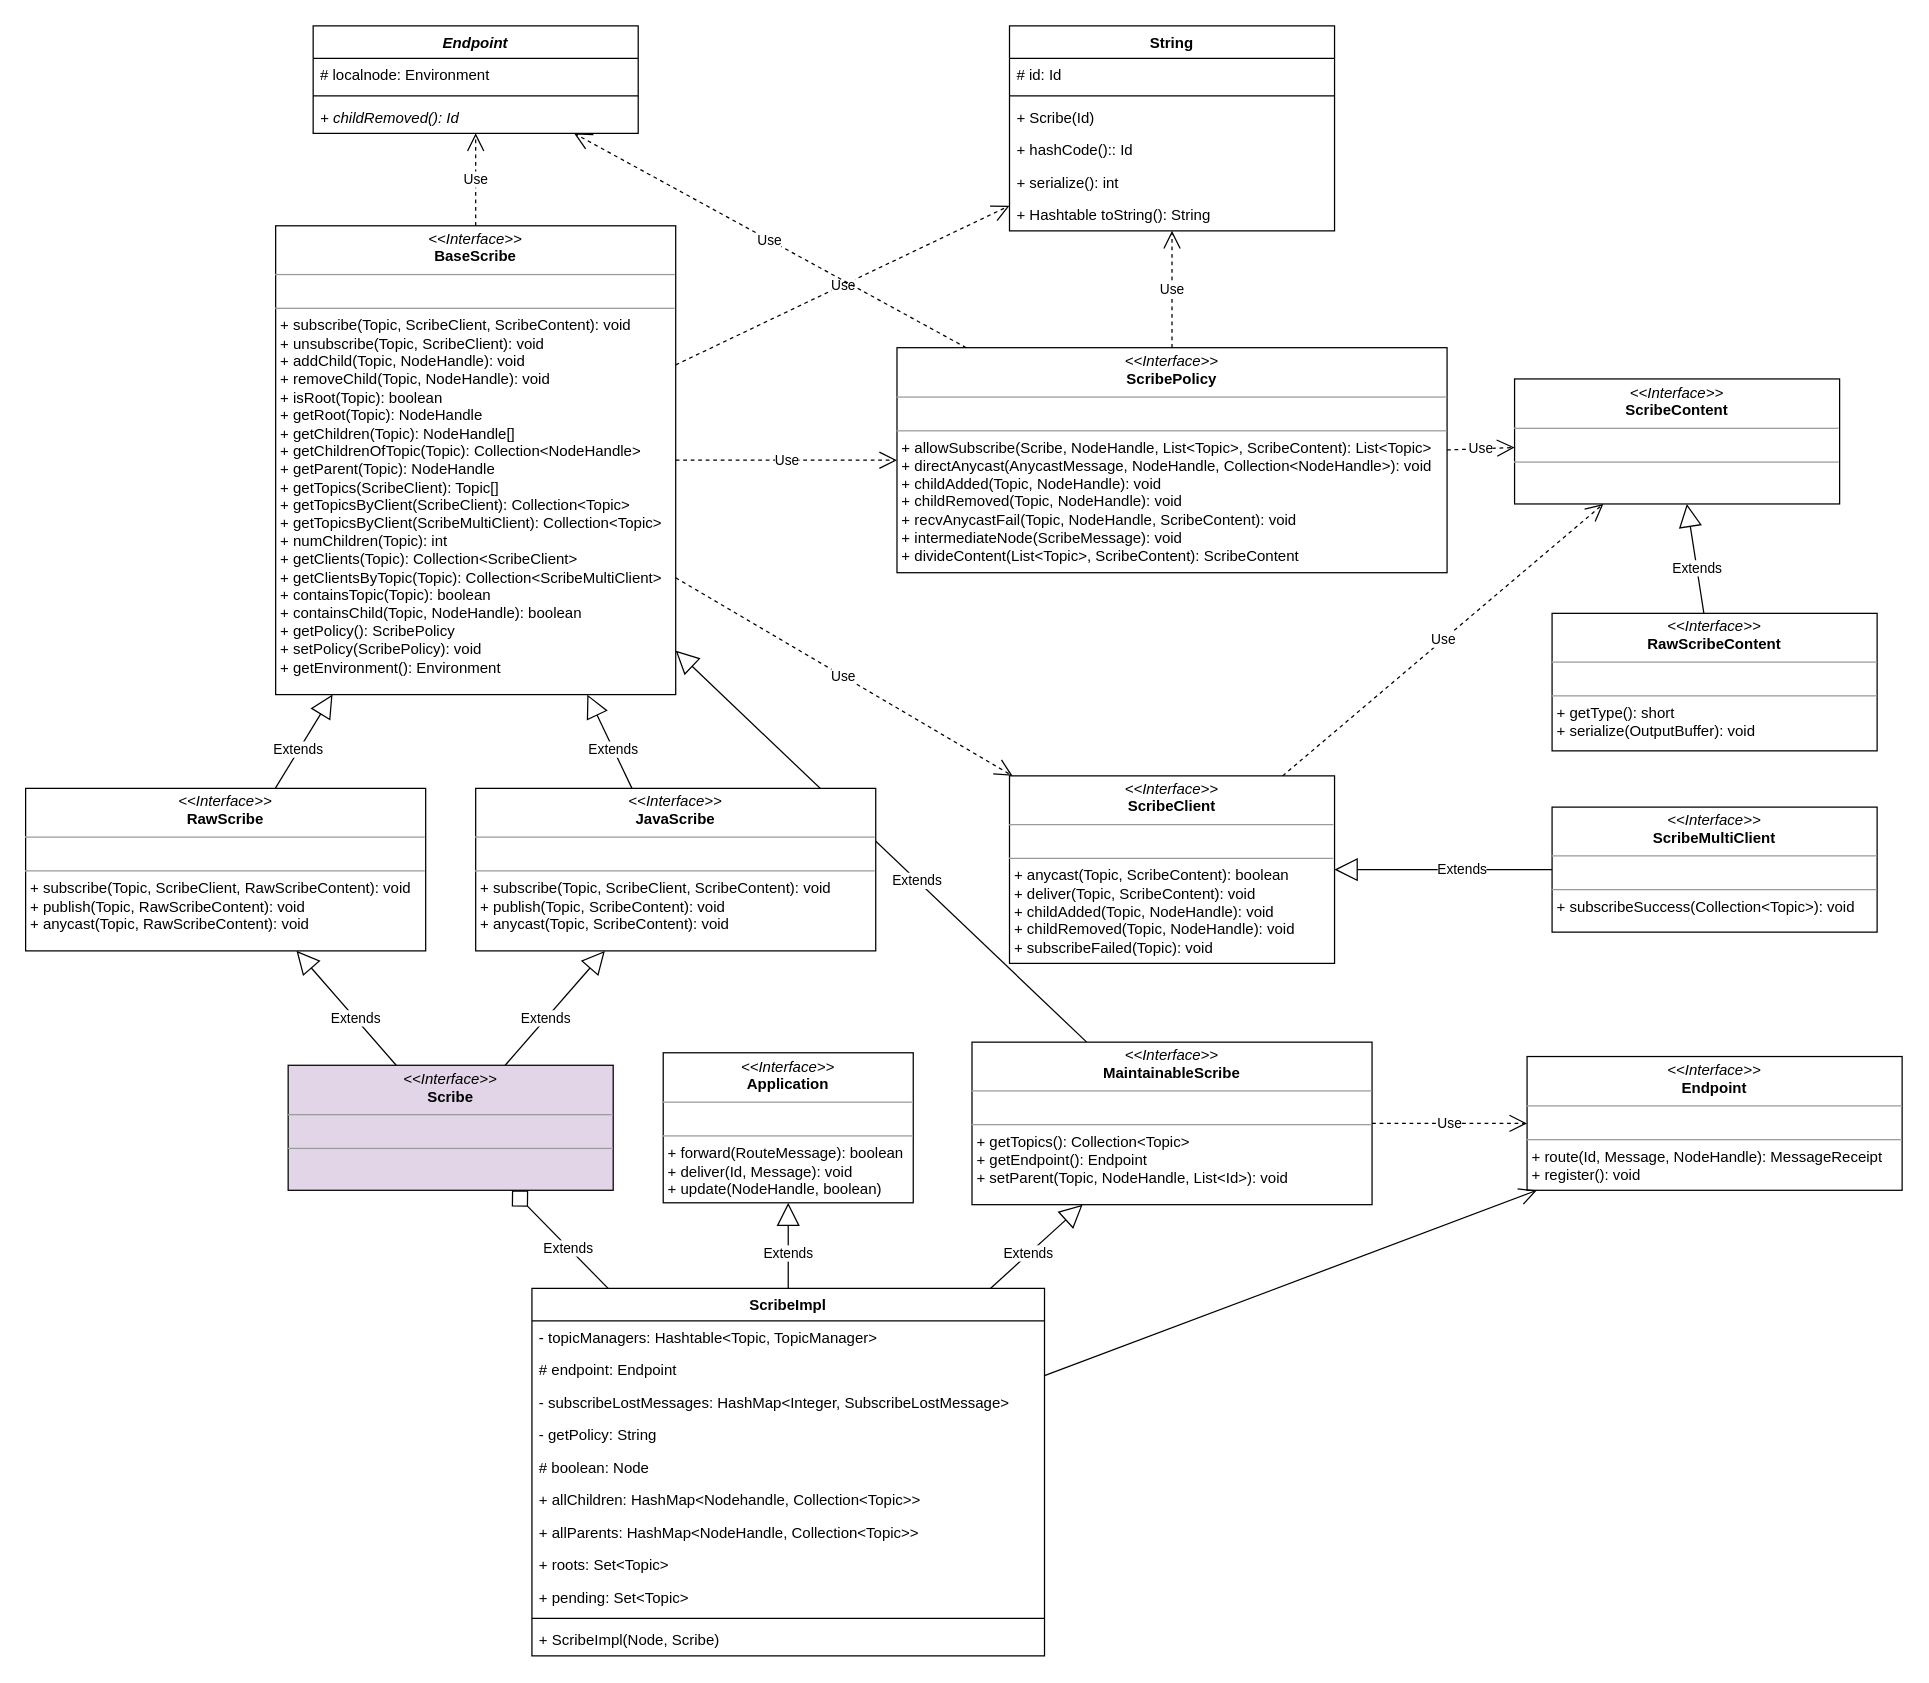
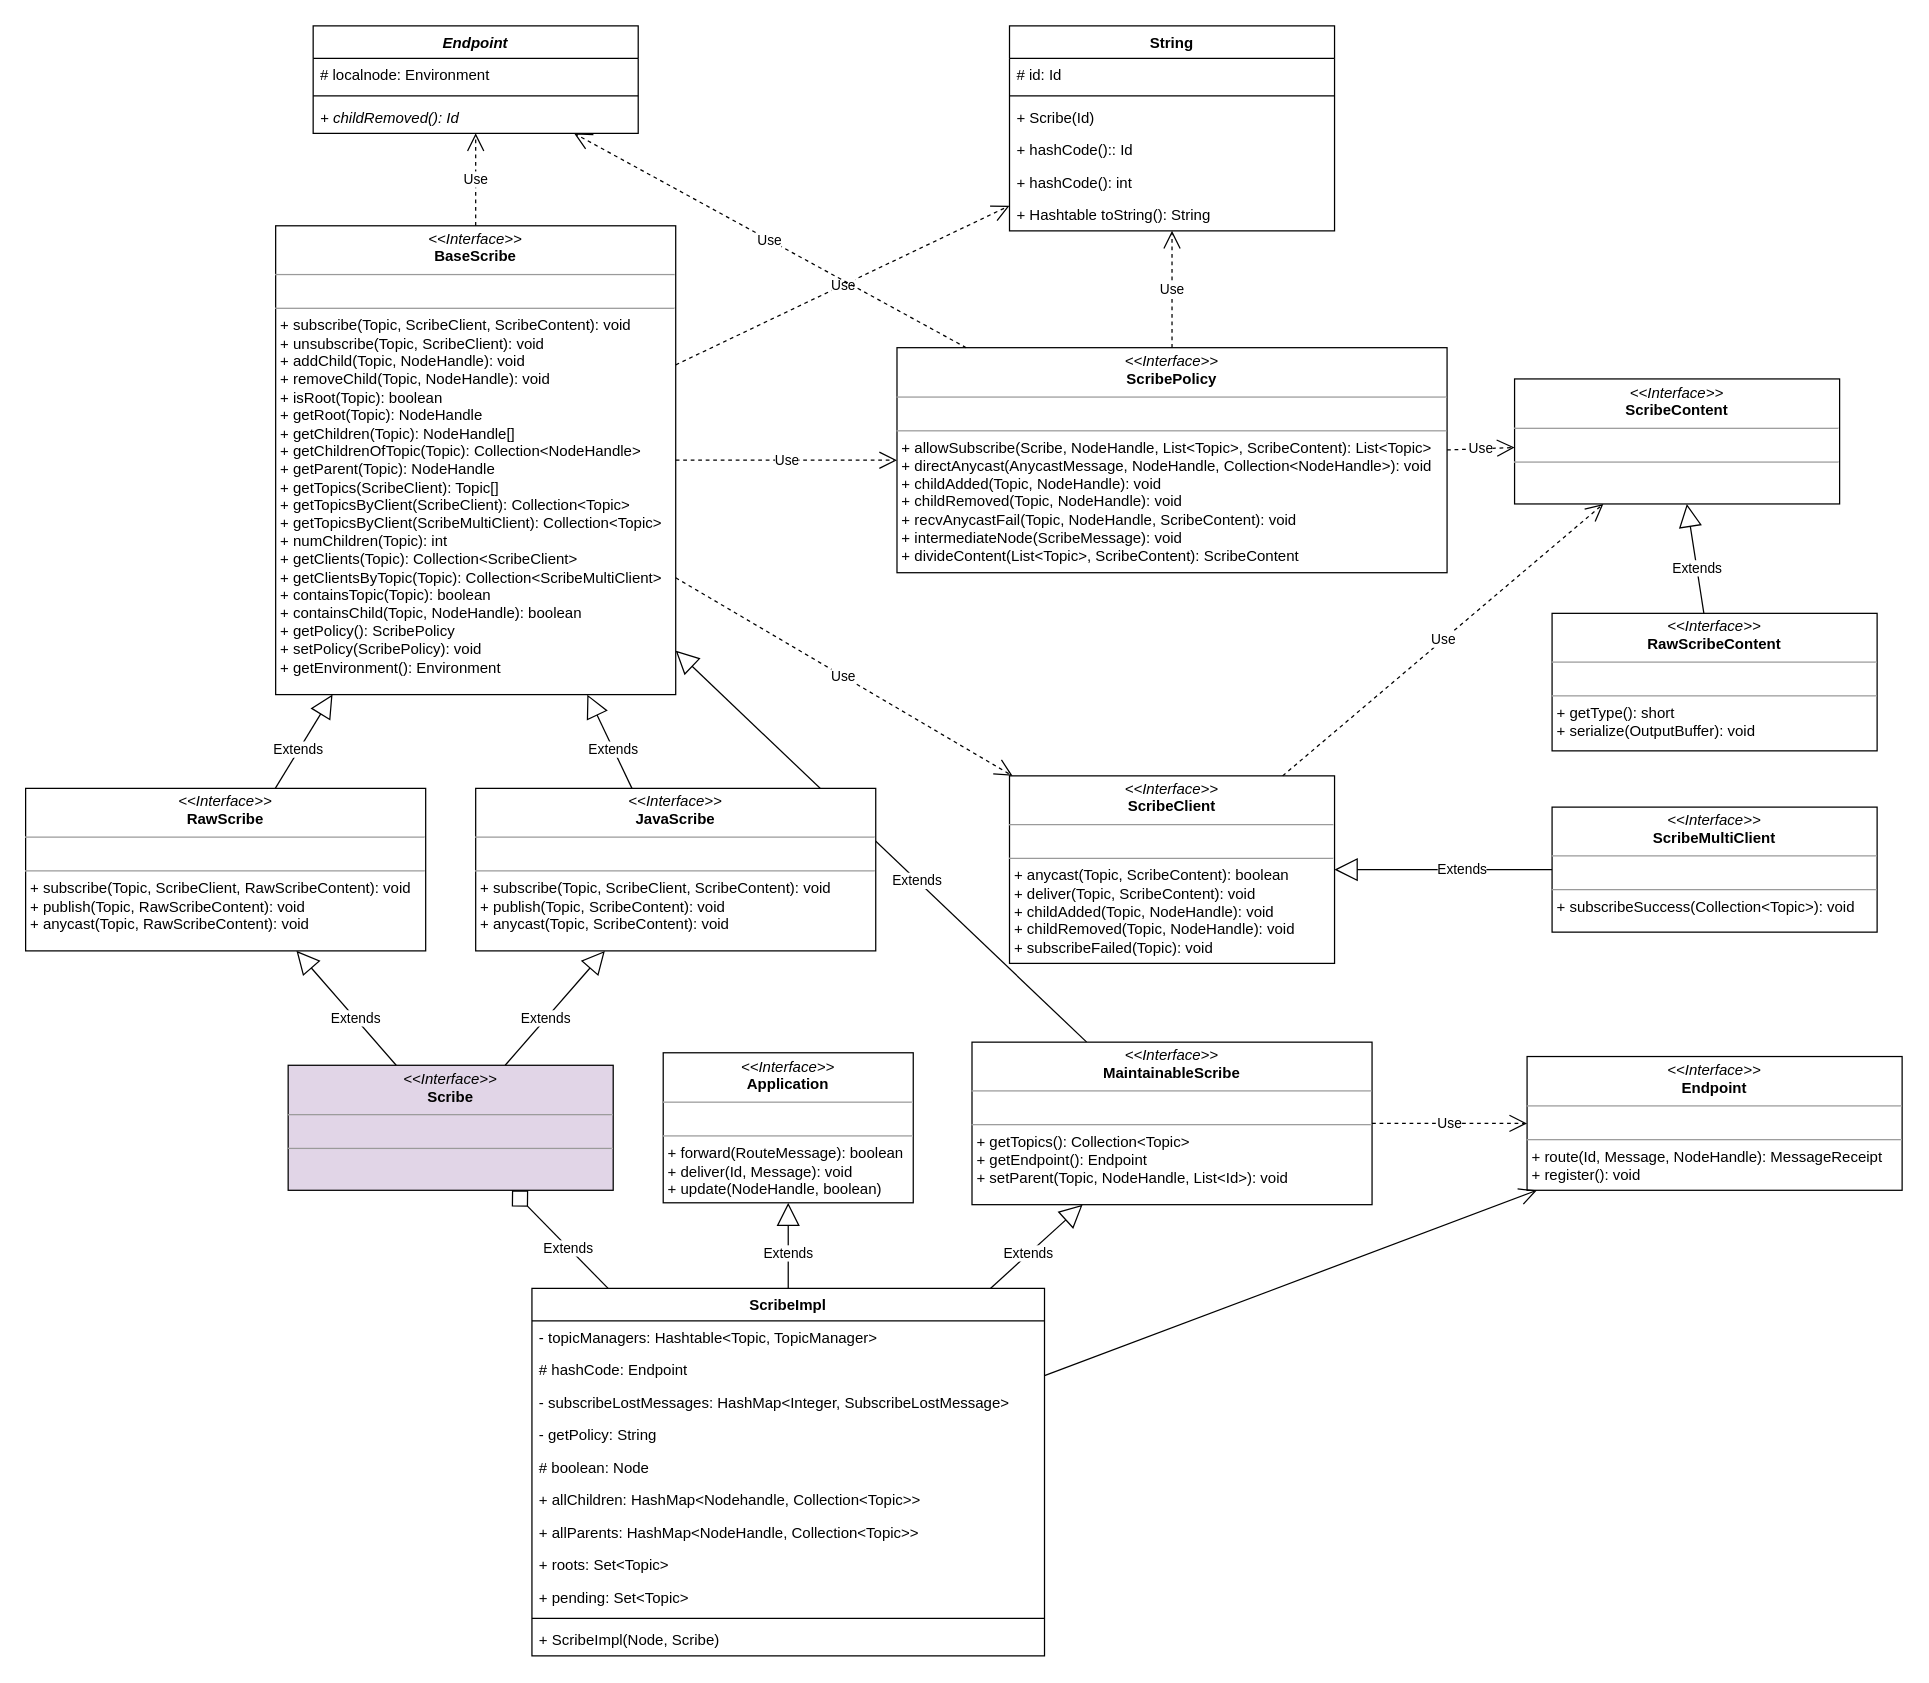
node "+ serialize(): int": label "+ serialize(): int" -> "+ hashCode(): int"
node "# endpoint: Endpoint": label "# endpoint: Endpoint" -> "# hashCode: Endpoint"
